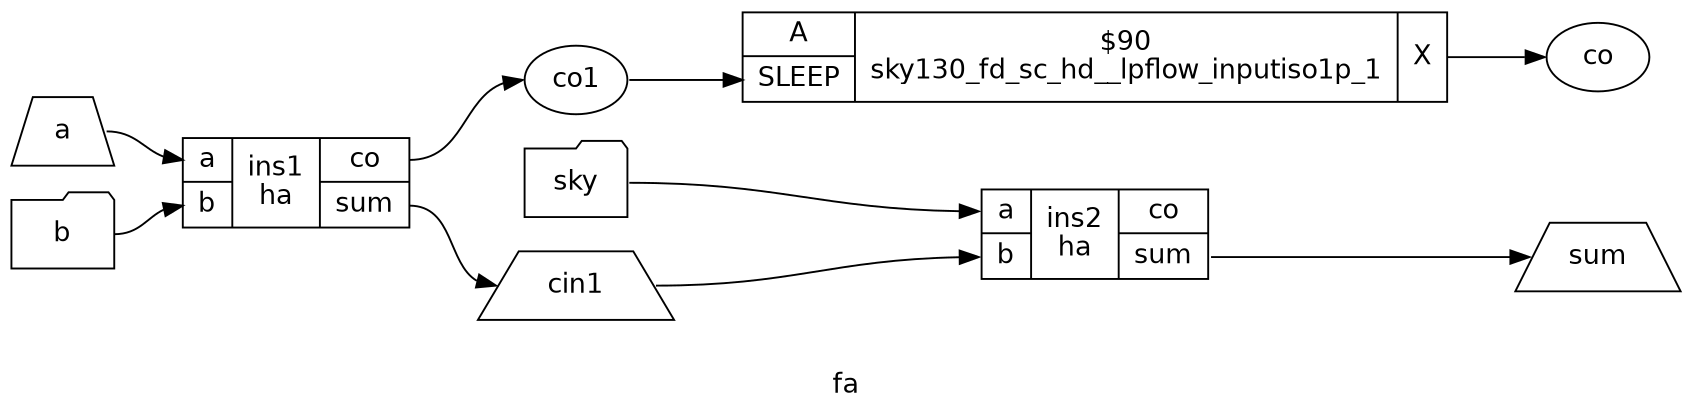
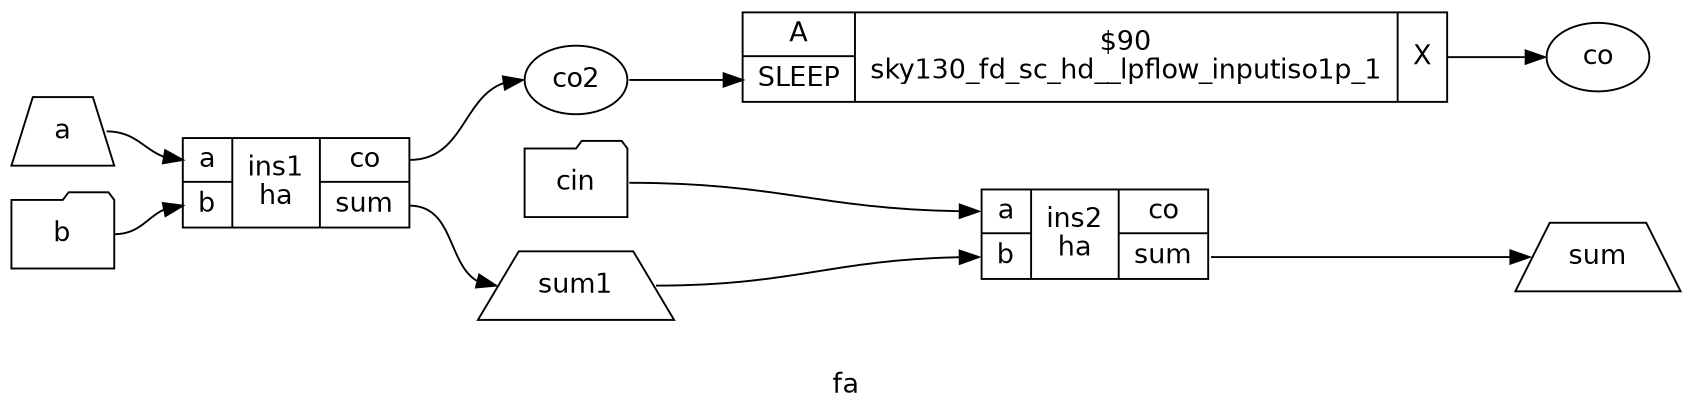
node "co1": label "co1" -> "co2"
node "sky": label "sky" -> "cin"
node "cin1": label "cin1" -> "sum1"
